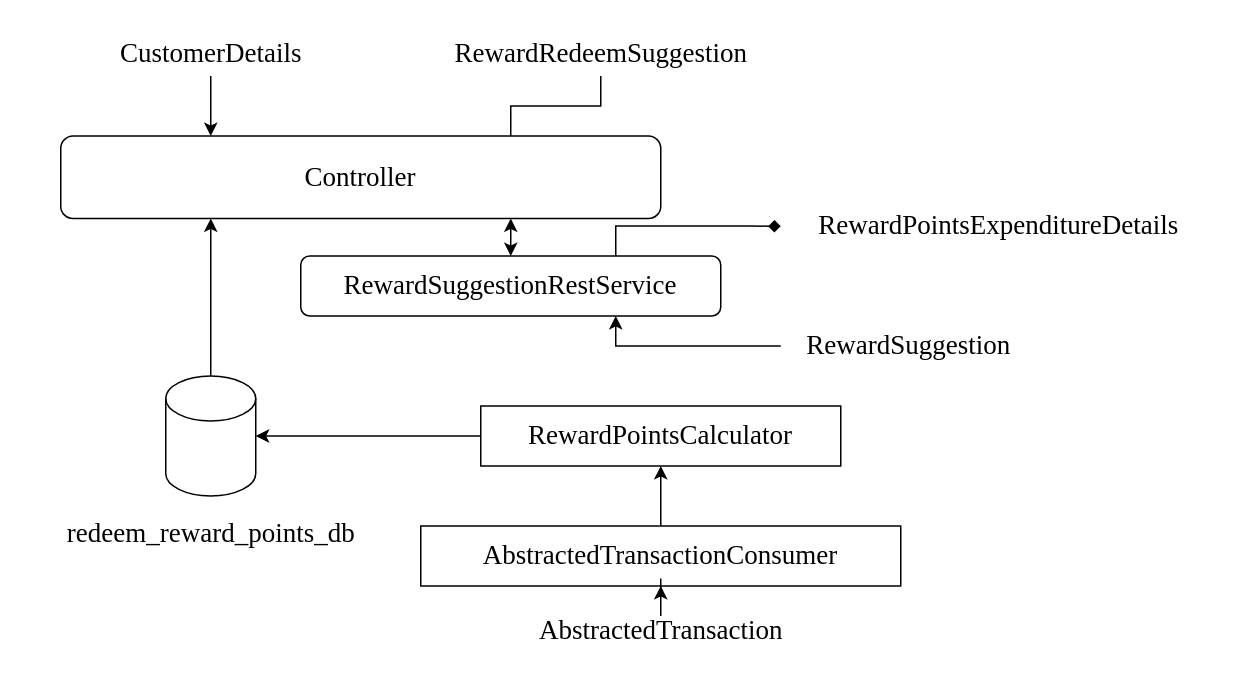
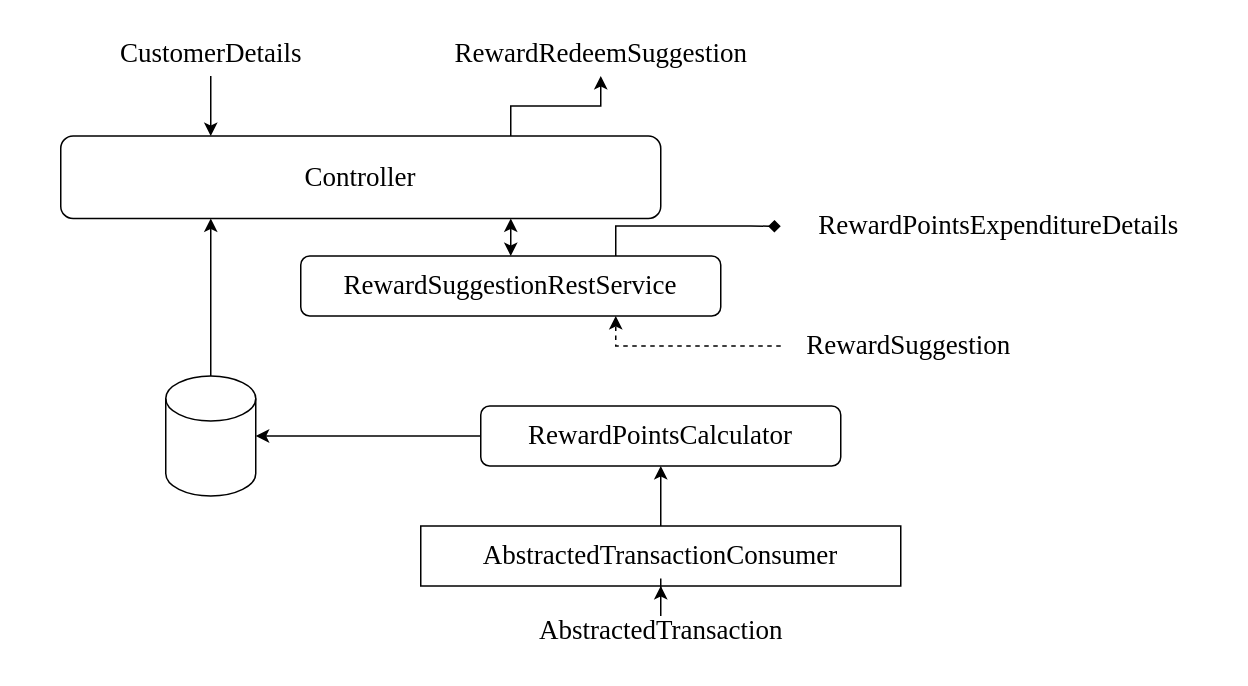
edge "RewardRedeemSuggestion" -- "Controller": arrowhead none -> classic
edge "RewardSuggestion" -> "RewardSuggestionRestService": style solid -> dashed
node "RewardPointsCalculator": shape rectangle -> rounded rectangle
node "redeem_reward_points_db": removed
